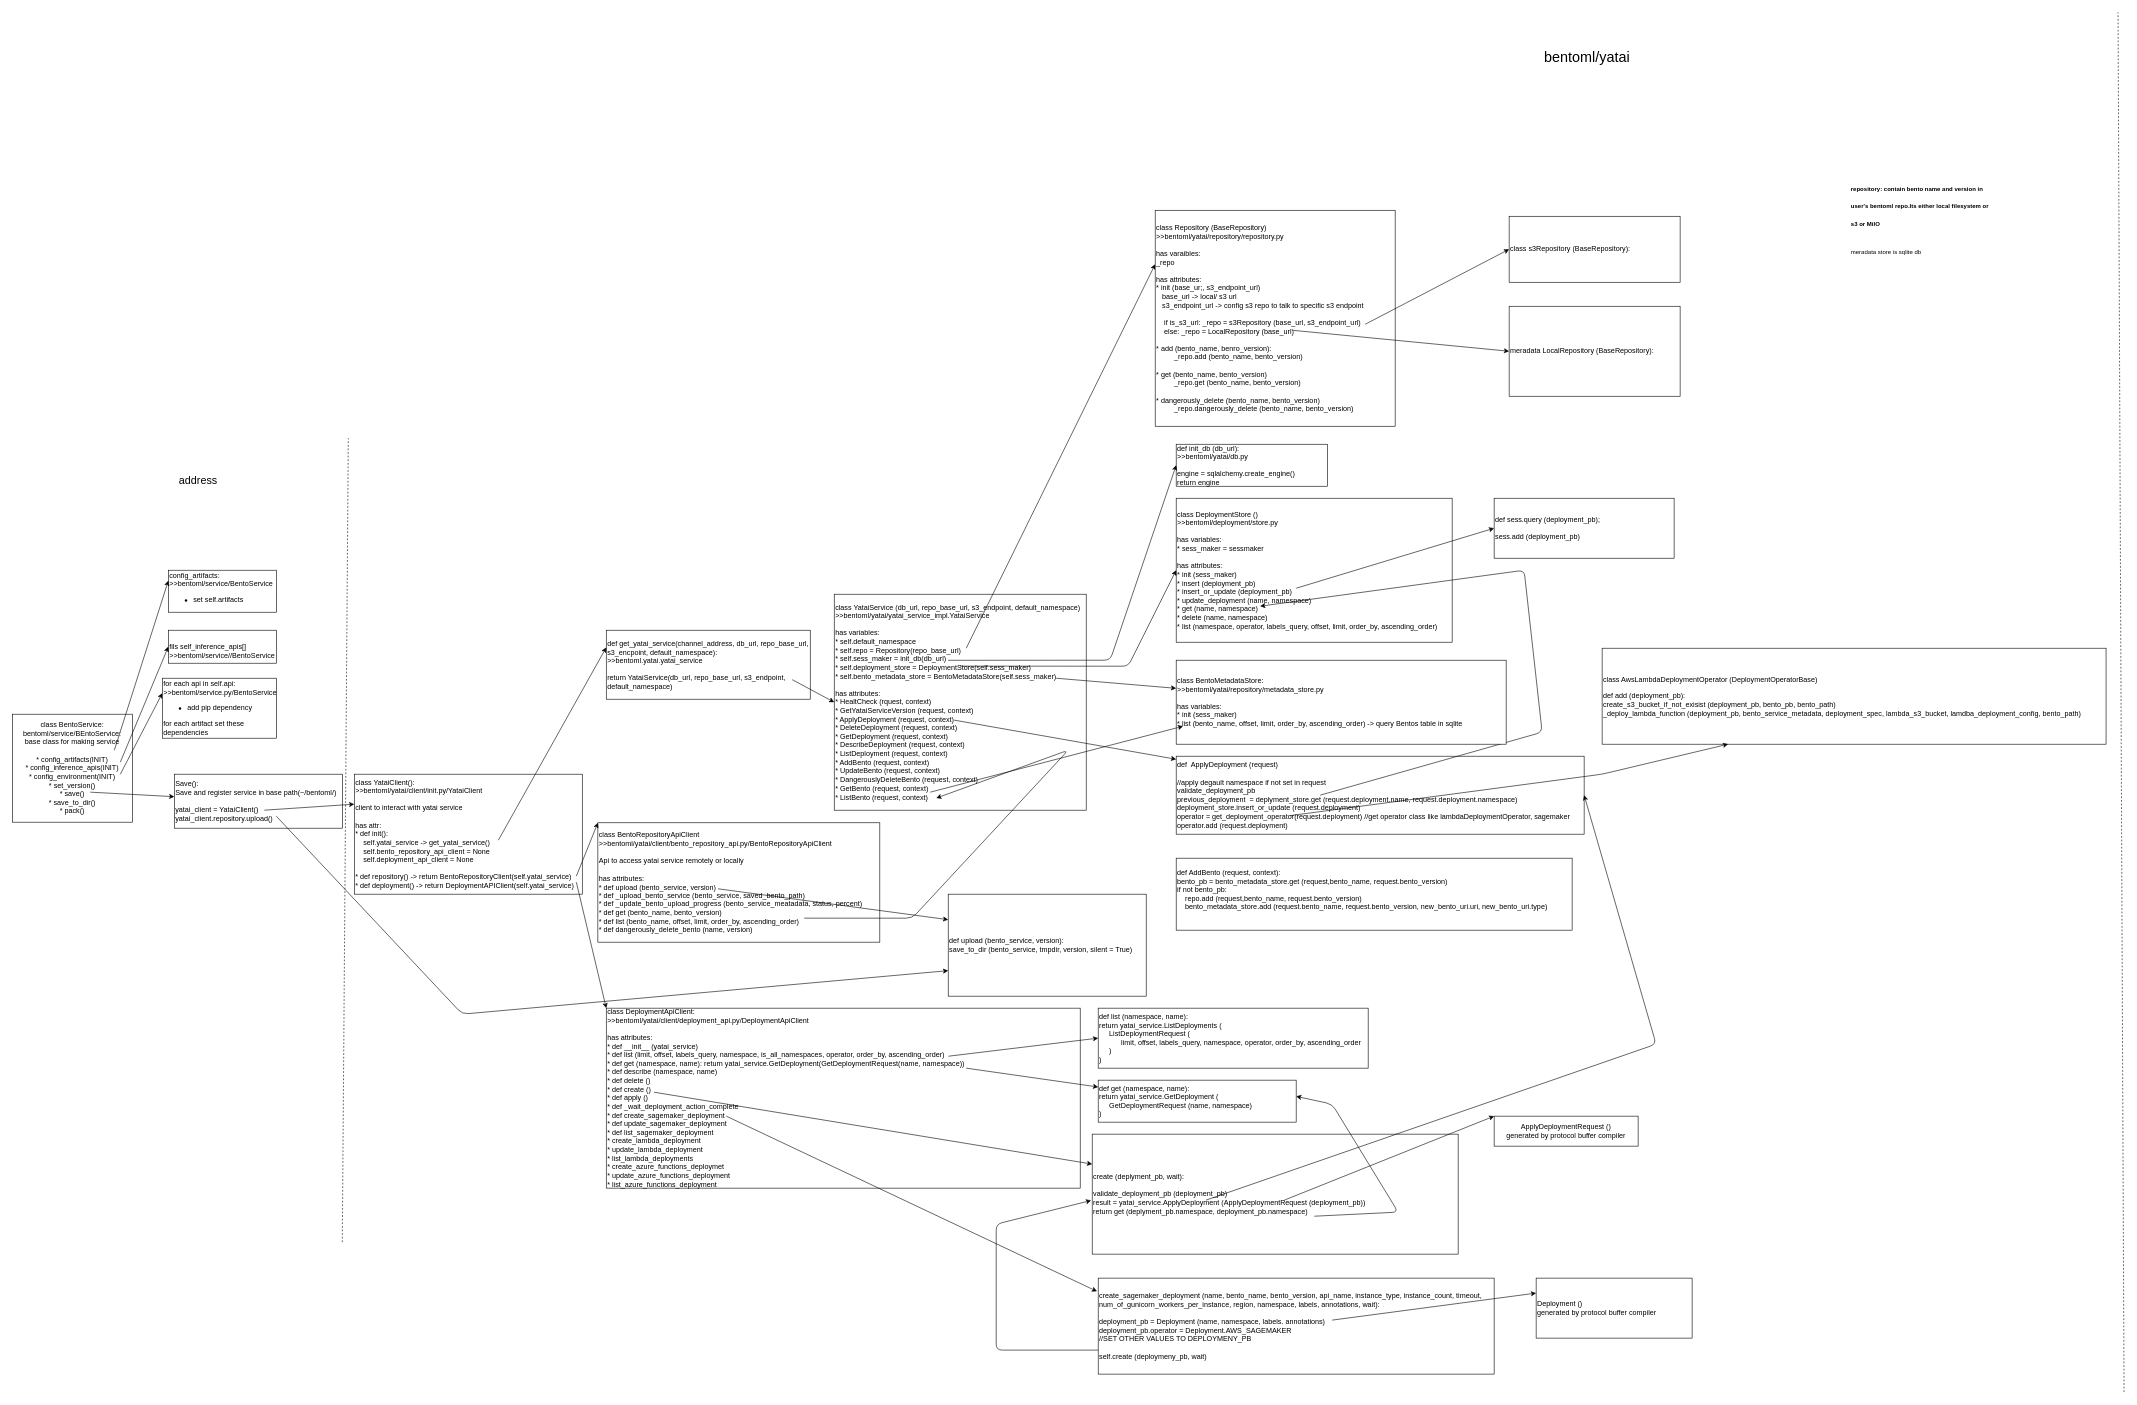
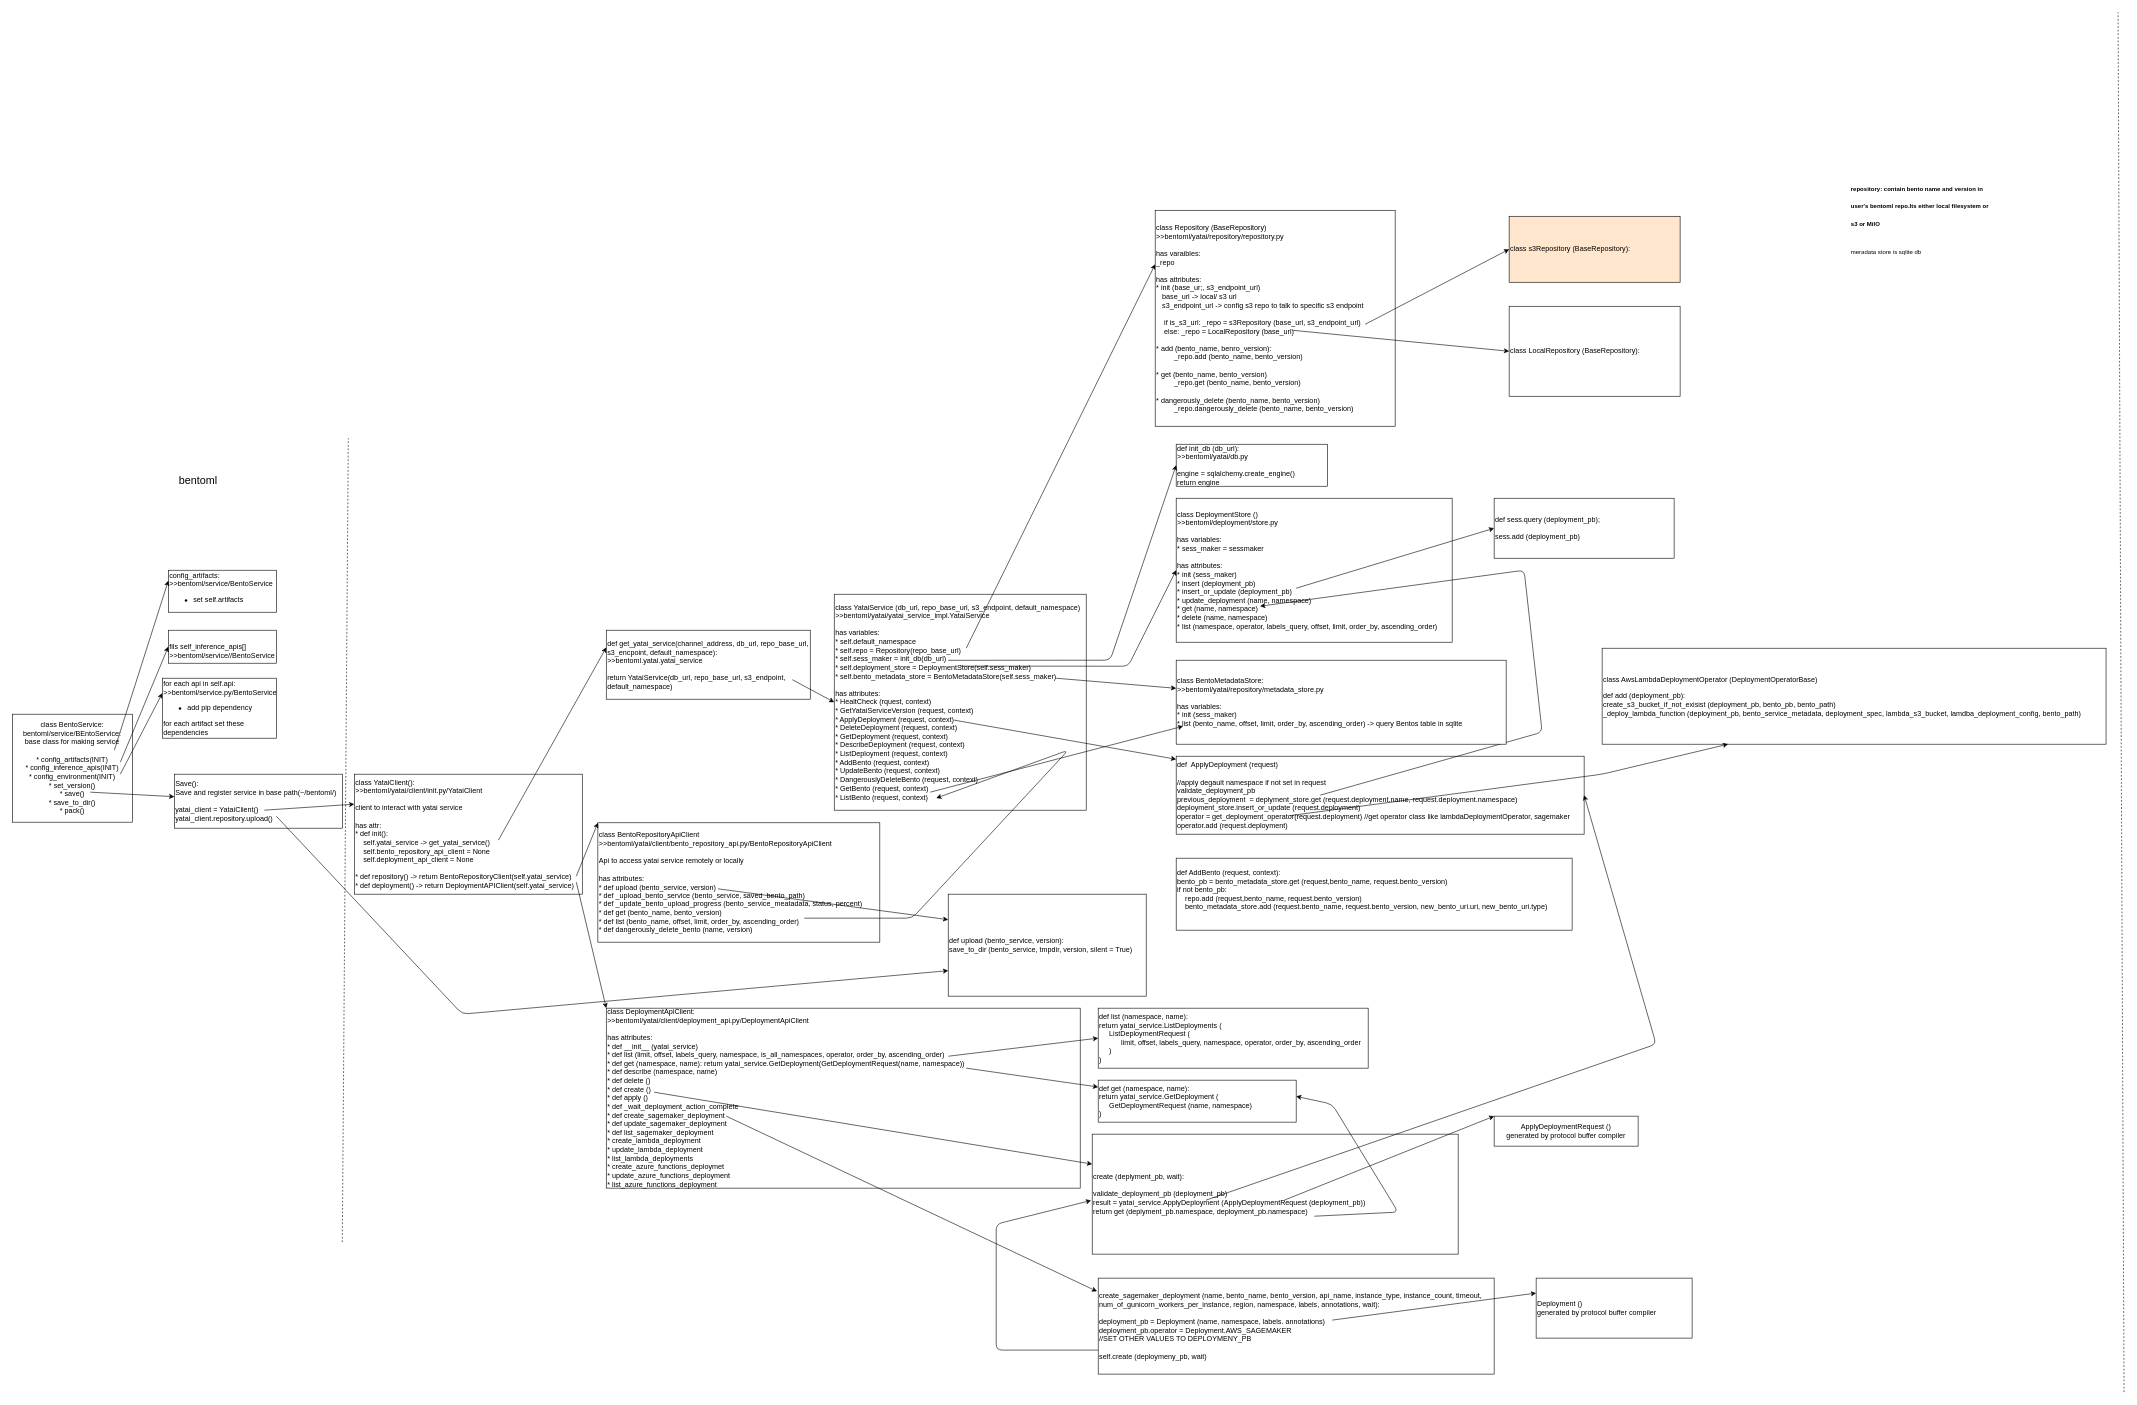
node "bentoml/yatai": removed
node "class s3Repository (BaseRepository):": fillcolor #ffffff -> #ffe6cc
node "meradata LocalRepository (BaseRepository):": label "meradata LocalRepository (BaseRepository):" -> "class LocalRepository (BaseRepository):"
node "address": label "address" -> "bentoml"
